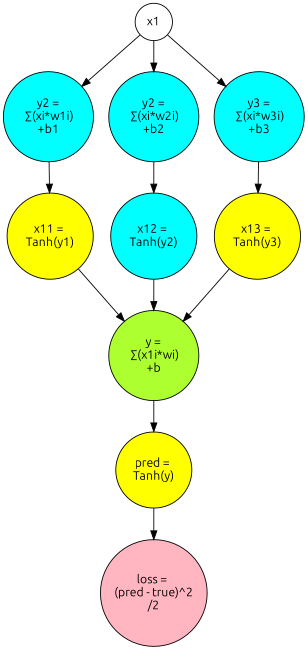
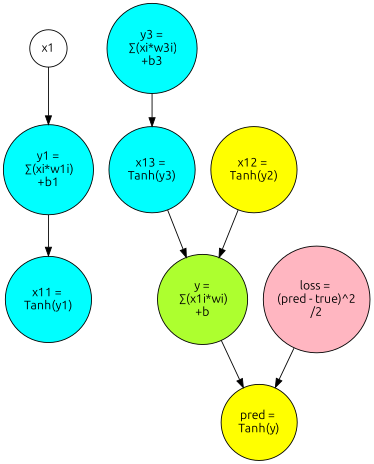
edge "x1" -> "y3 = ∑(xi*w3i) +b3": removed
node "y2 = ∑(xi*w1i) +b1": label "y2 = ∑(xi*w1i) +b1" -> "y1 = ∑(xi*w1i) +b1"
node "y2 = ∑(xi*w2i) +b2": removed
node "x11 = Tanh(y1)": fillcolor yellow -> aqua
node "x12 = Tanh(y2)": fillcolor aqua -> yellow
node "x13 = Tanh(y3)": fillcolor yellow -> aqua
edge "x11 = Tanh(y1)" -> "y = ∑(x1i*wi) +b": removed
edge "pred = Tanh(y)" -> "loss = (pred - true)^2 /2": reversed
